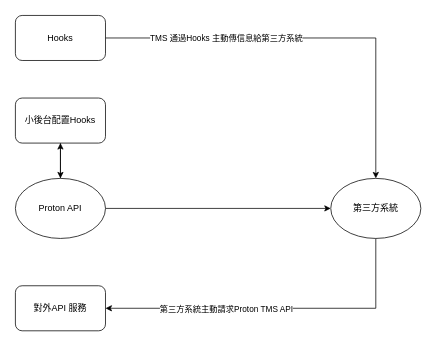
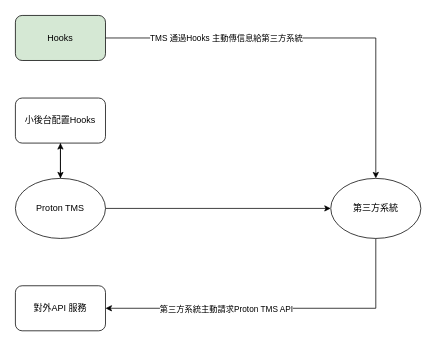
node "Hooks": fillcolor #ffffff -> #d5e8d4
node "Proton API": label "Proton API" -> "Proton TMS"
